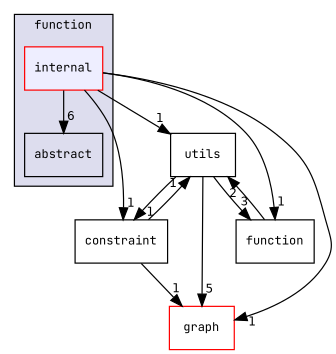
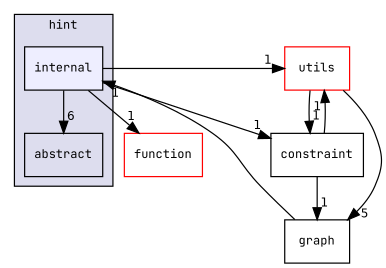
cluster "function": label "function" -> "hint"
node "internal": color red -> black
edge "internal" -> "graph": reversed
node "utils": color black -> red
edge "utils" -> "function": removed
edge "function" -> "utils": removed
node "function": color black -> red
node "graph": color red -> black
